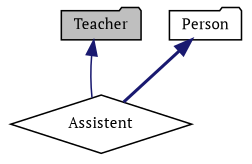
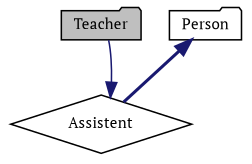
edge "Assistent" -> "Teacher": reversed
